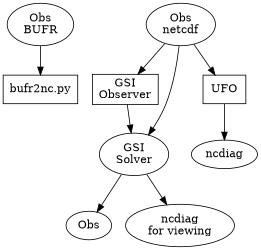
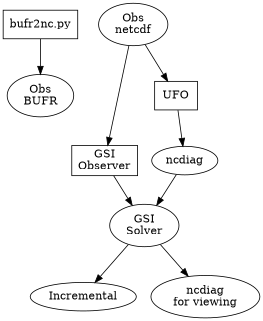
edge "Obs BUFR" -> "bufr2nc.py": reversed
edge "Obs netcdf" -> "GSI Solver": now "ncdiag" -> "GSI Solver"
node "Obs": label "Obs" -> "Incremental"
